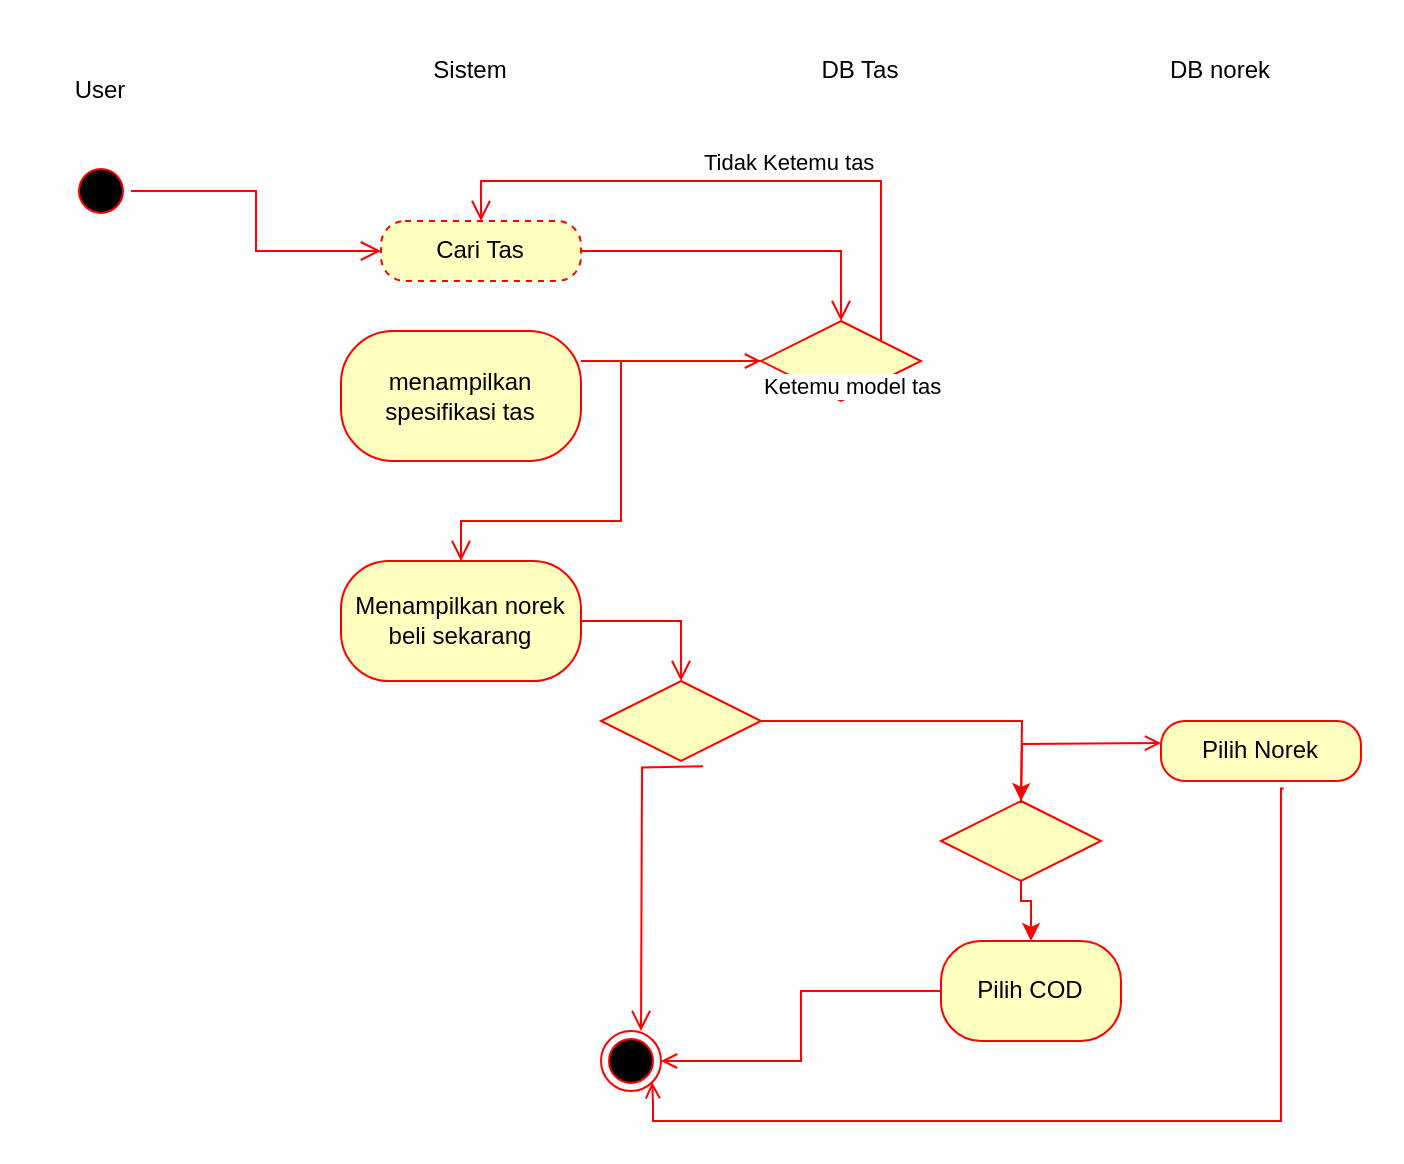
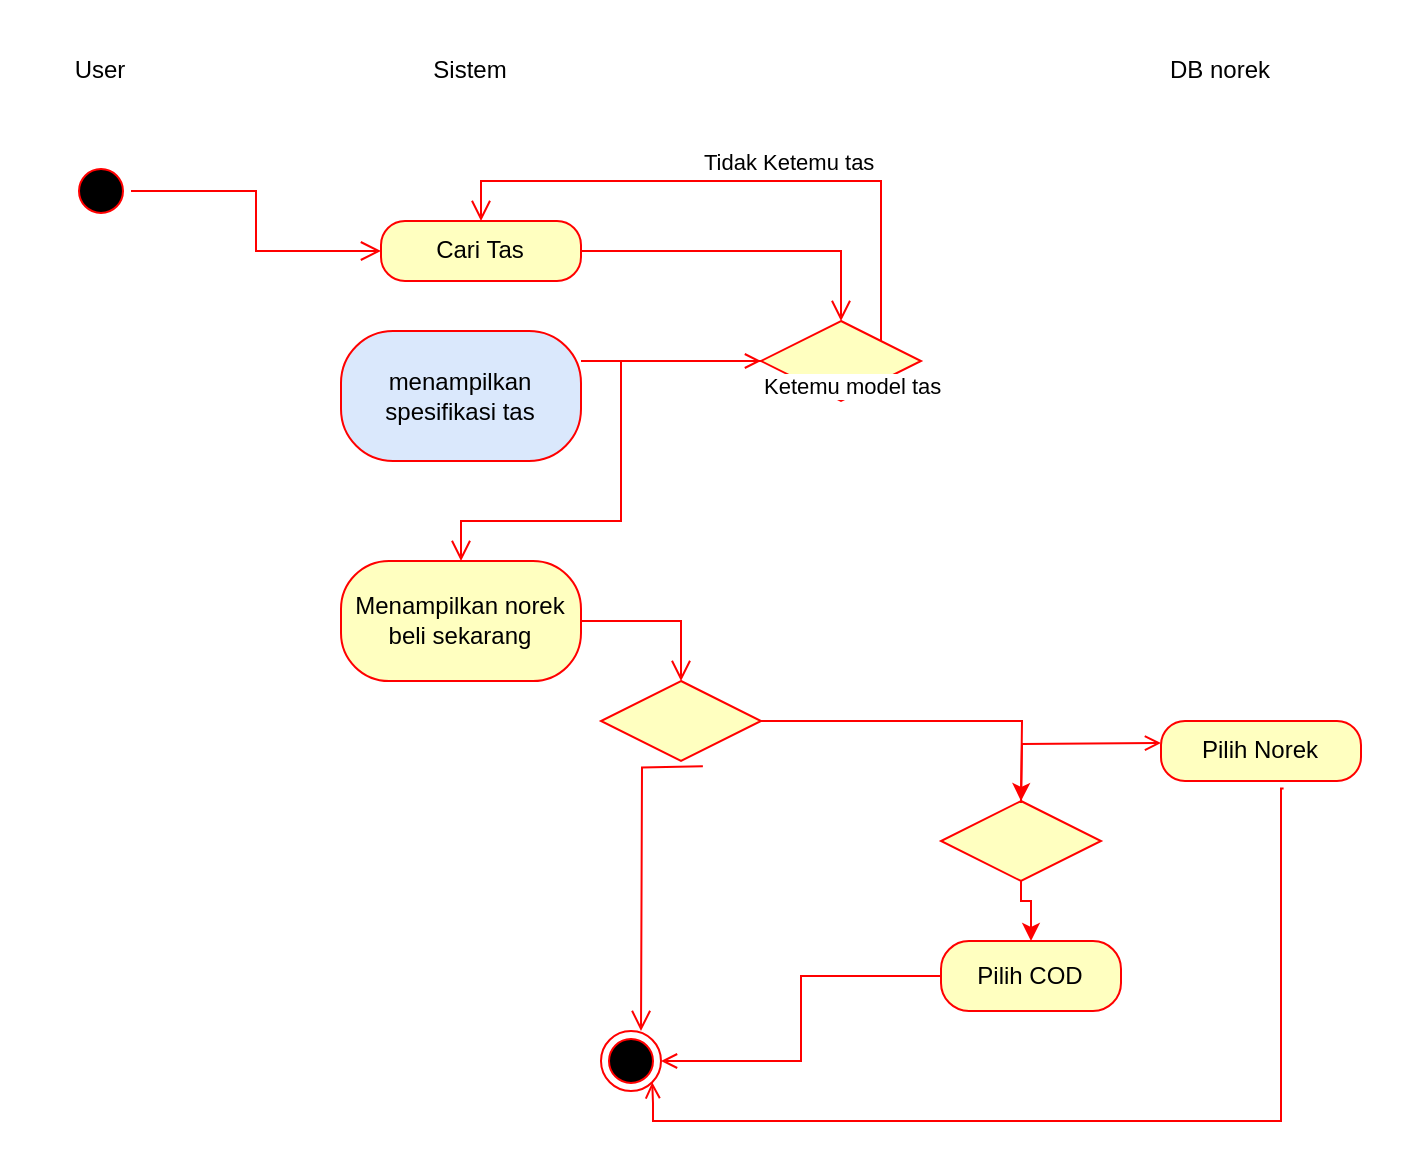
node "DB Tas": removed
node "User": moved (101, 91) -> (101, 71)
node "Cari Tas": style dashed -> solid
node "menampilkan spesifikasi tas": fillcolor #ffffc0 -> #dae8fc
node "Pilih COD": size 180x100 -> 180x70
